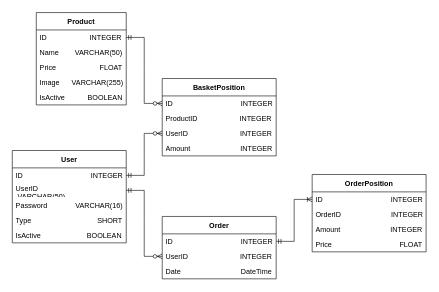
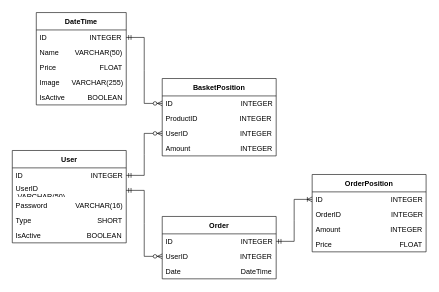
node "Product": label "Product" -> "DateTime"
